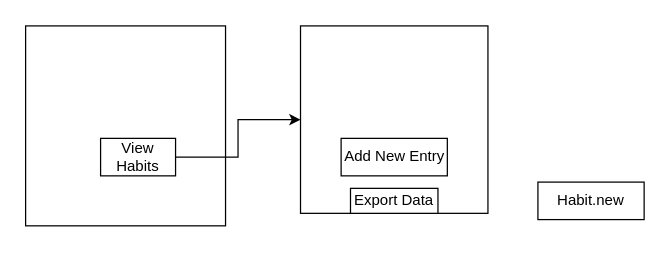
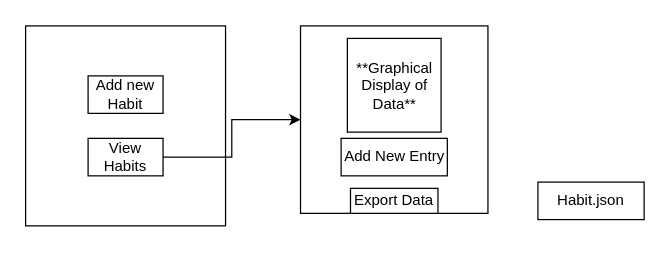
node "**Graphical Display of Data**": added
node "Add new Habit": added
node "View Habits": moved (138, 157) -> (126, 157)
node "Habit.new": label "Habit.new" -> "Habit.json"
